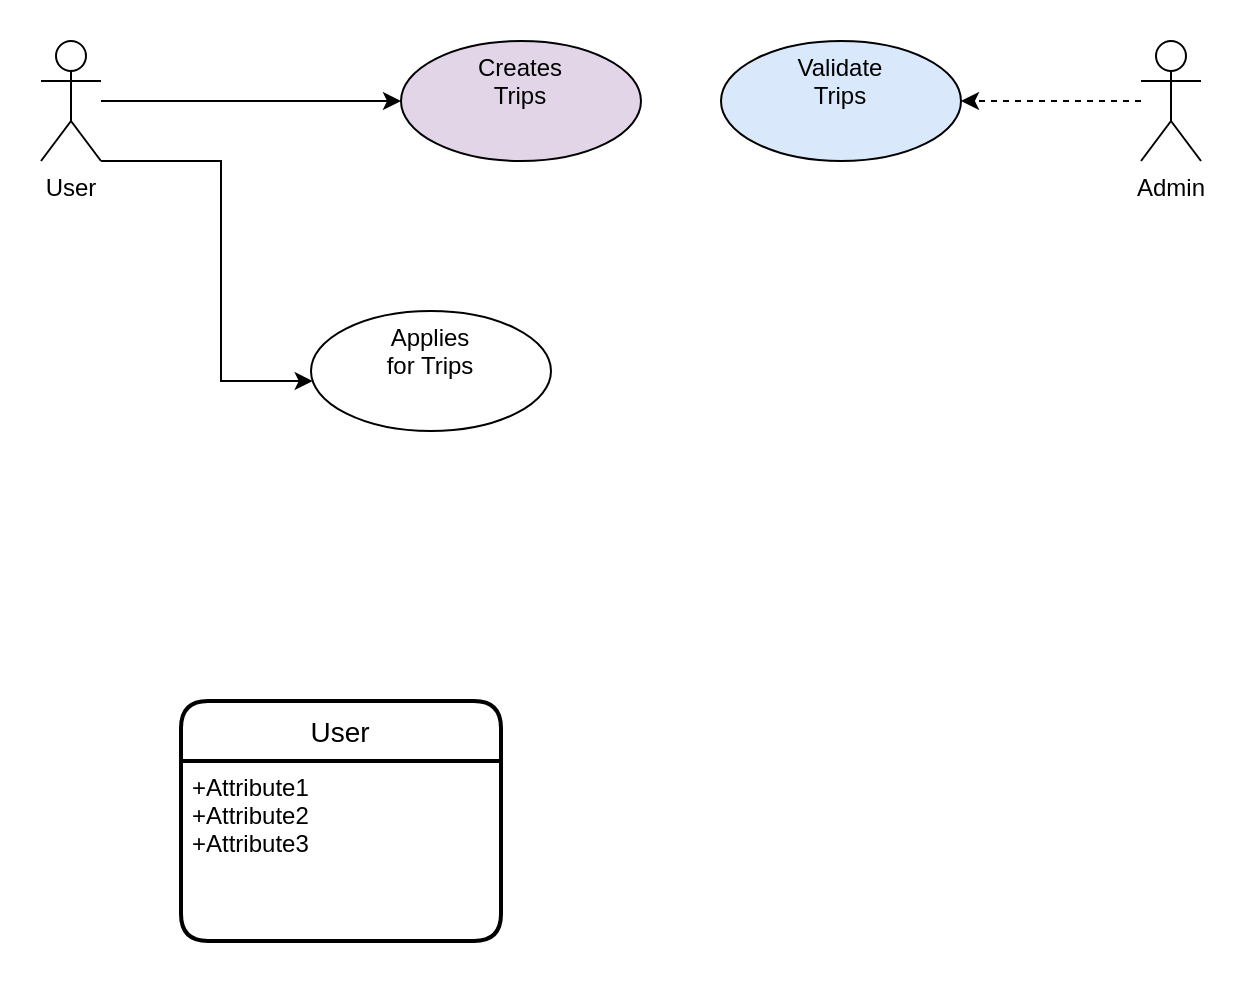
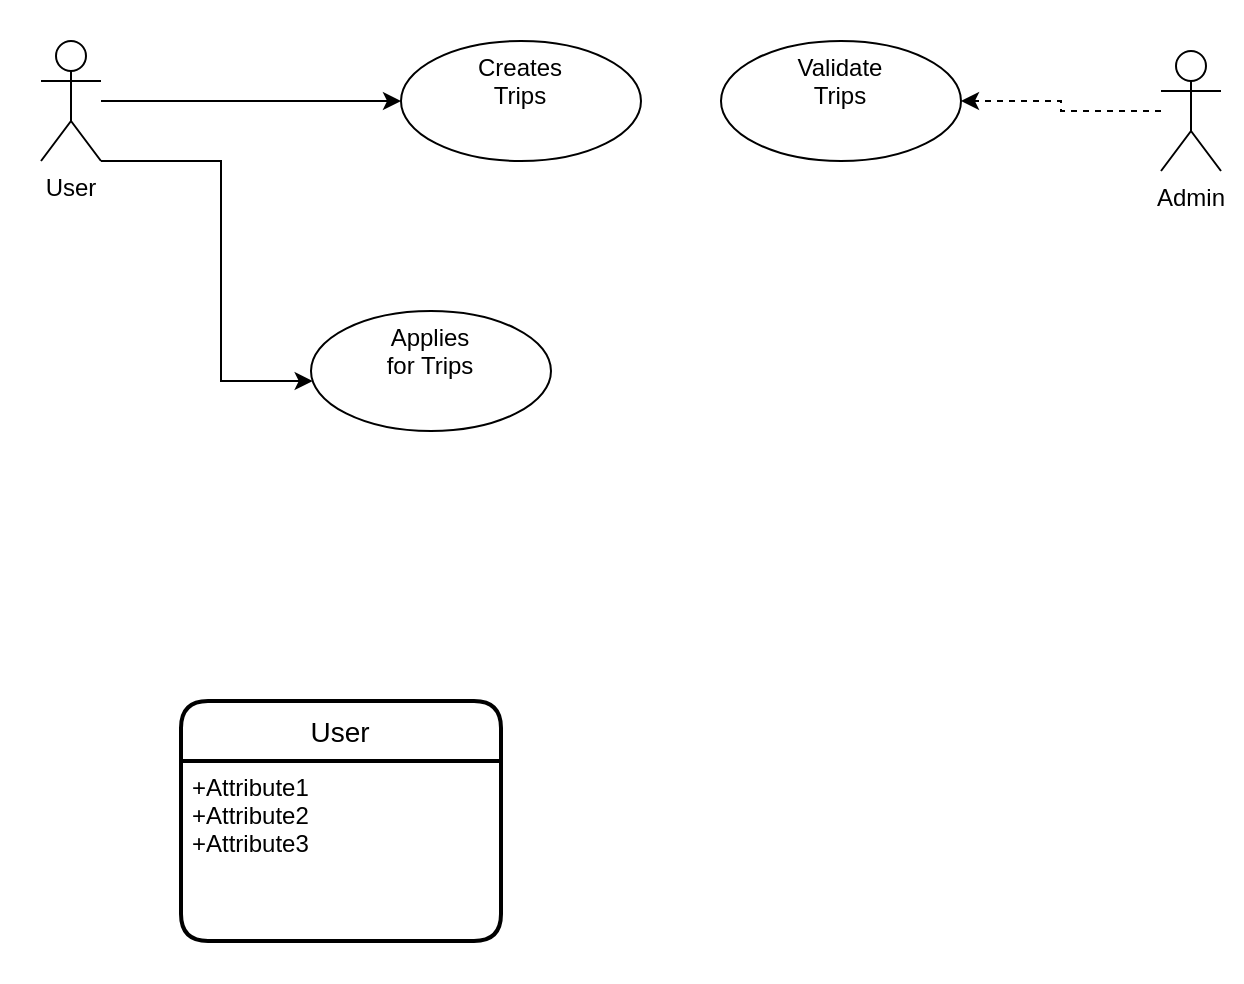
node "Creates Trips": fillcolor #e1d5e7 -> #ffffff
node "Validate Trips": fillcolor #dae8fc -> #ffffff
node "Admin": moved (1171, 101) -> (1191, 111)
